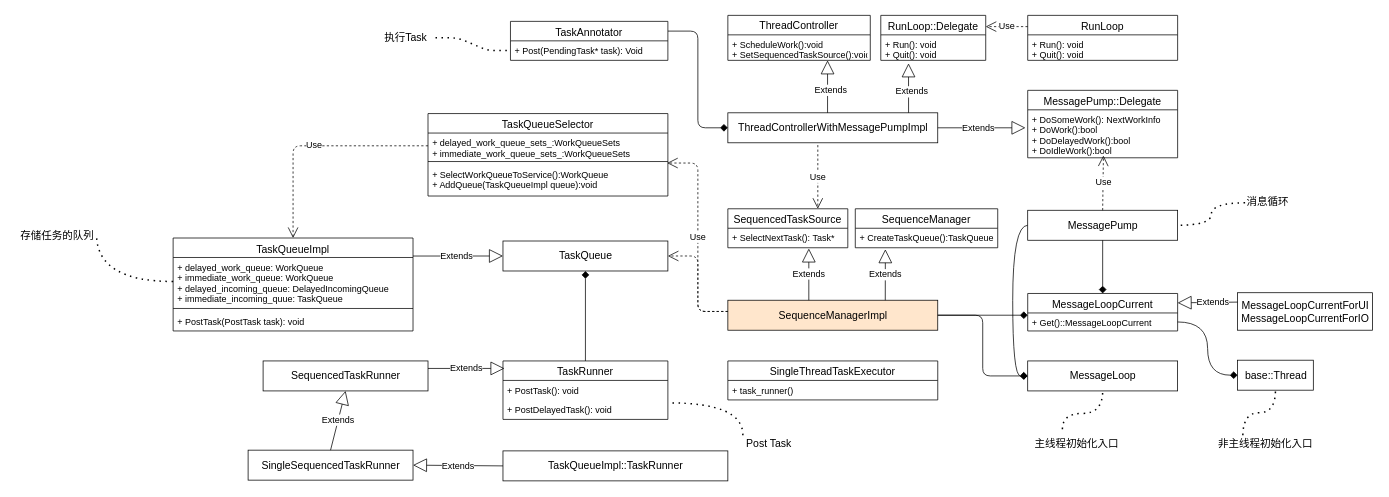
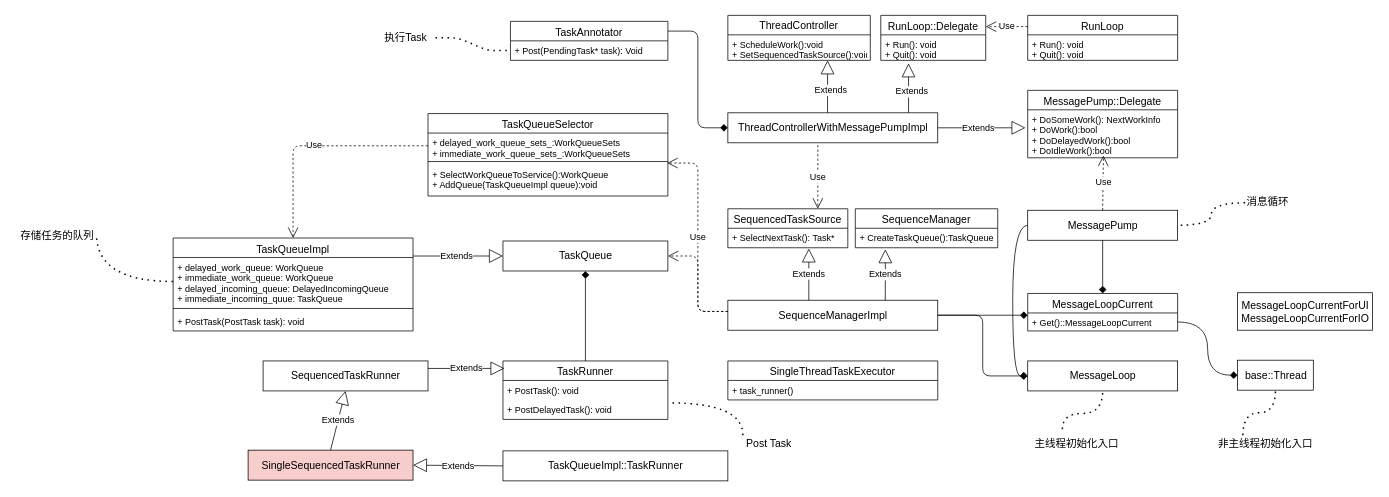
edge "MessageLoopCurrentForUI MessageLoopCurrentForIO" -> "MessageLoopCurrent": removed, label "Extends"
node "SequenceManagerImpl": fillcolor #ffe6cc -> #ffffff
node "SingleSequencedTaskRunner": fillcolor #ffffff -> #f8cecc
